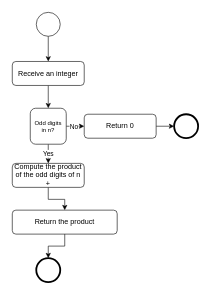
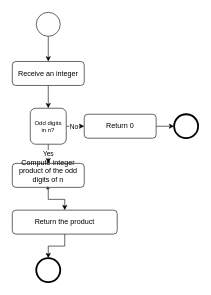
node "Compute the product of the odd digits of n +": label "Compute the product of the odd digits of n +" -> "Compute integer product of the odd digits of n +"
